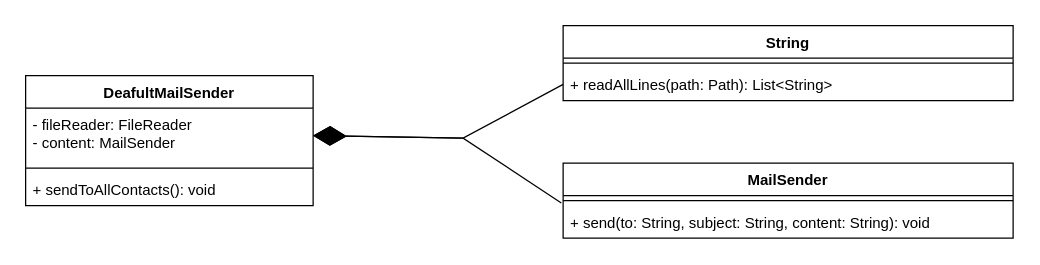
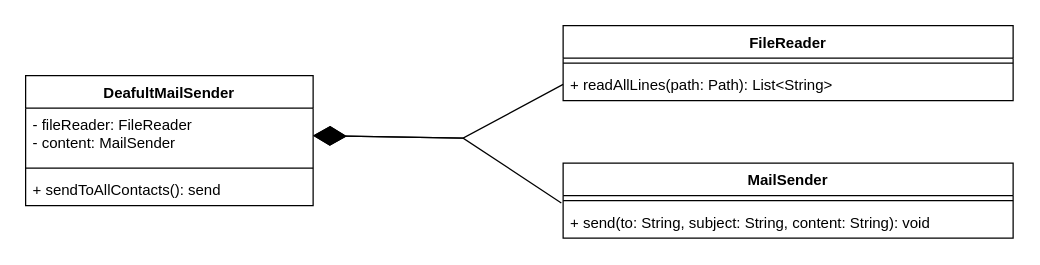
node "String": label "String" -> "FileReader"
node "+ sendToAllContacts(): void": label "+ sendToAllContacts(): void" -> "+ sendToAllContacts(): send"
